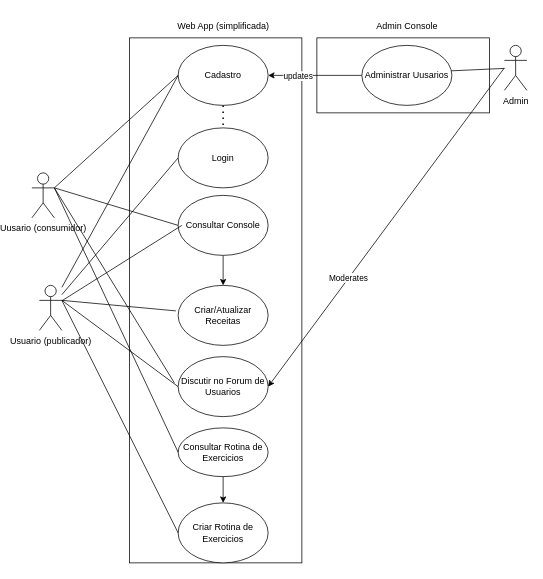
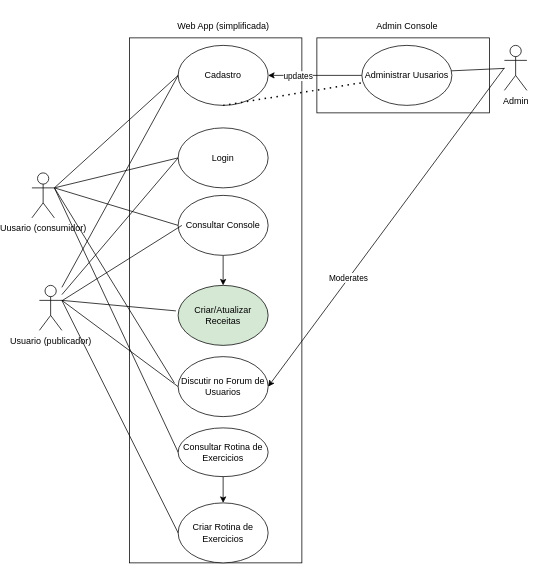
edge "Cadastro" -- "Login": now "Cadastro" -- "Administrar Uusarios"
edge "Login" -- "Uusario (consumidor)": added
node "Criar/Atualizar Receitas": fillcolor #ffffff -> #d5e8d4
